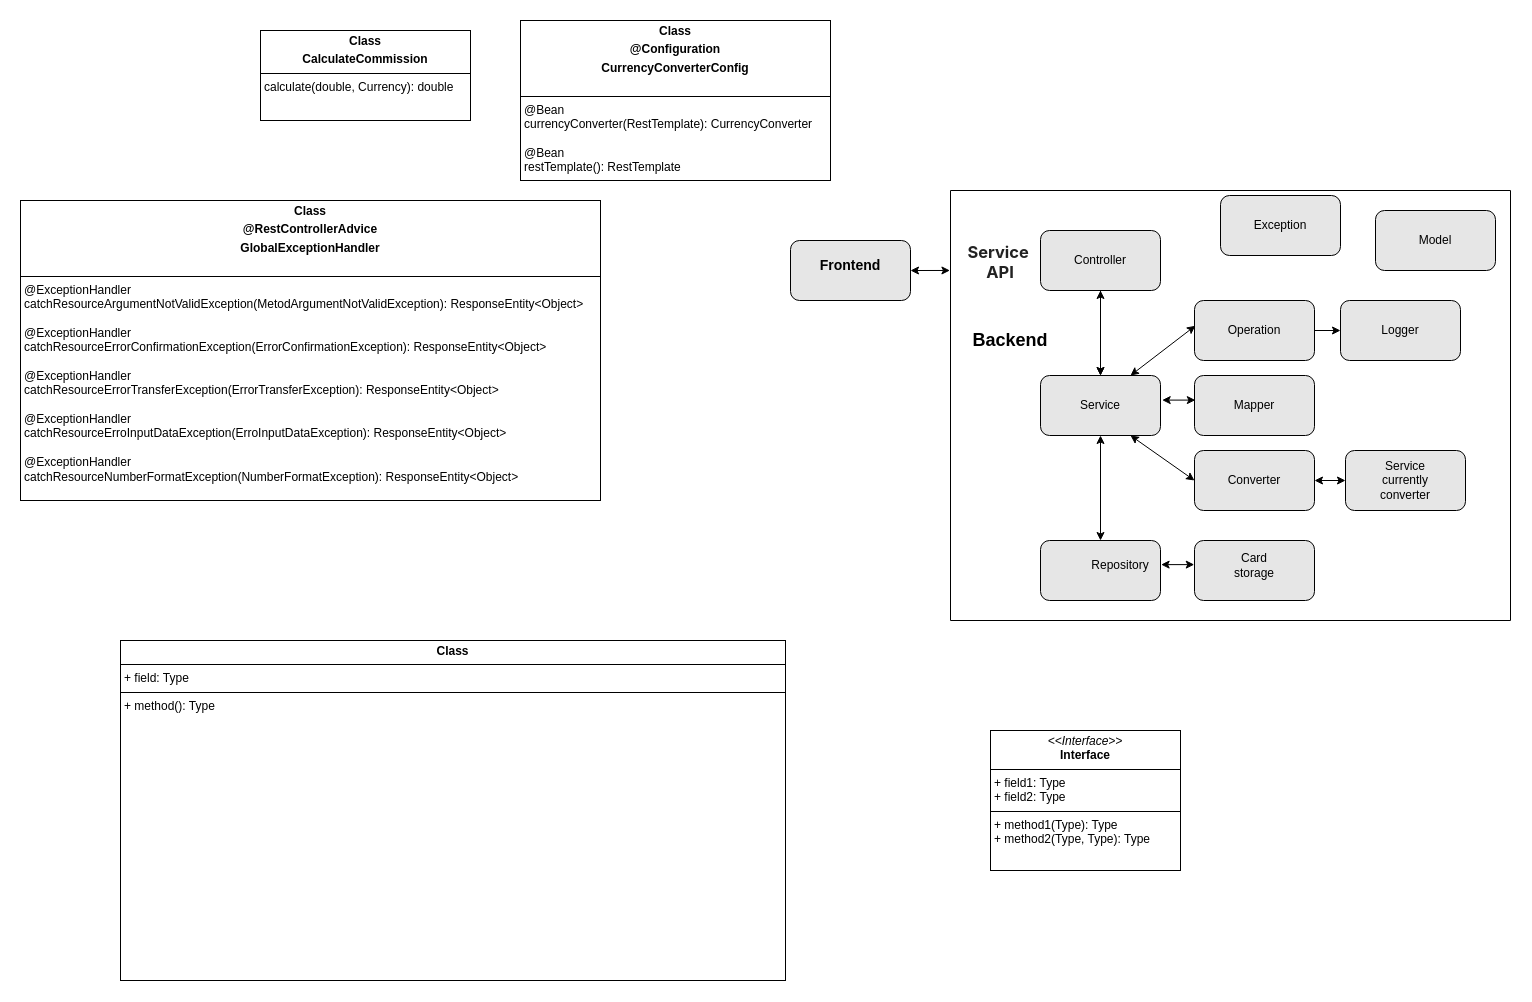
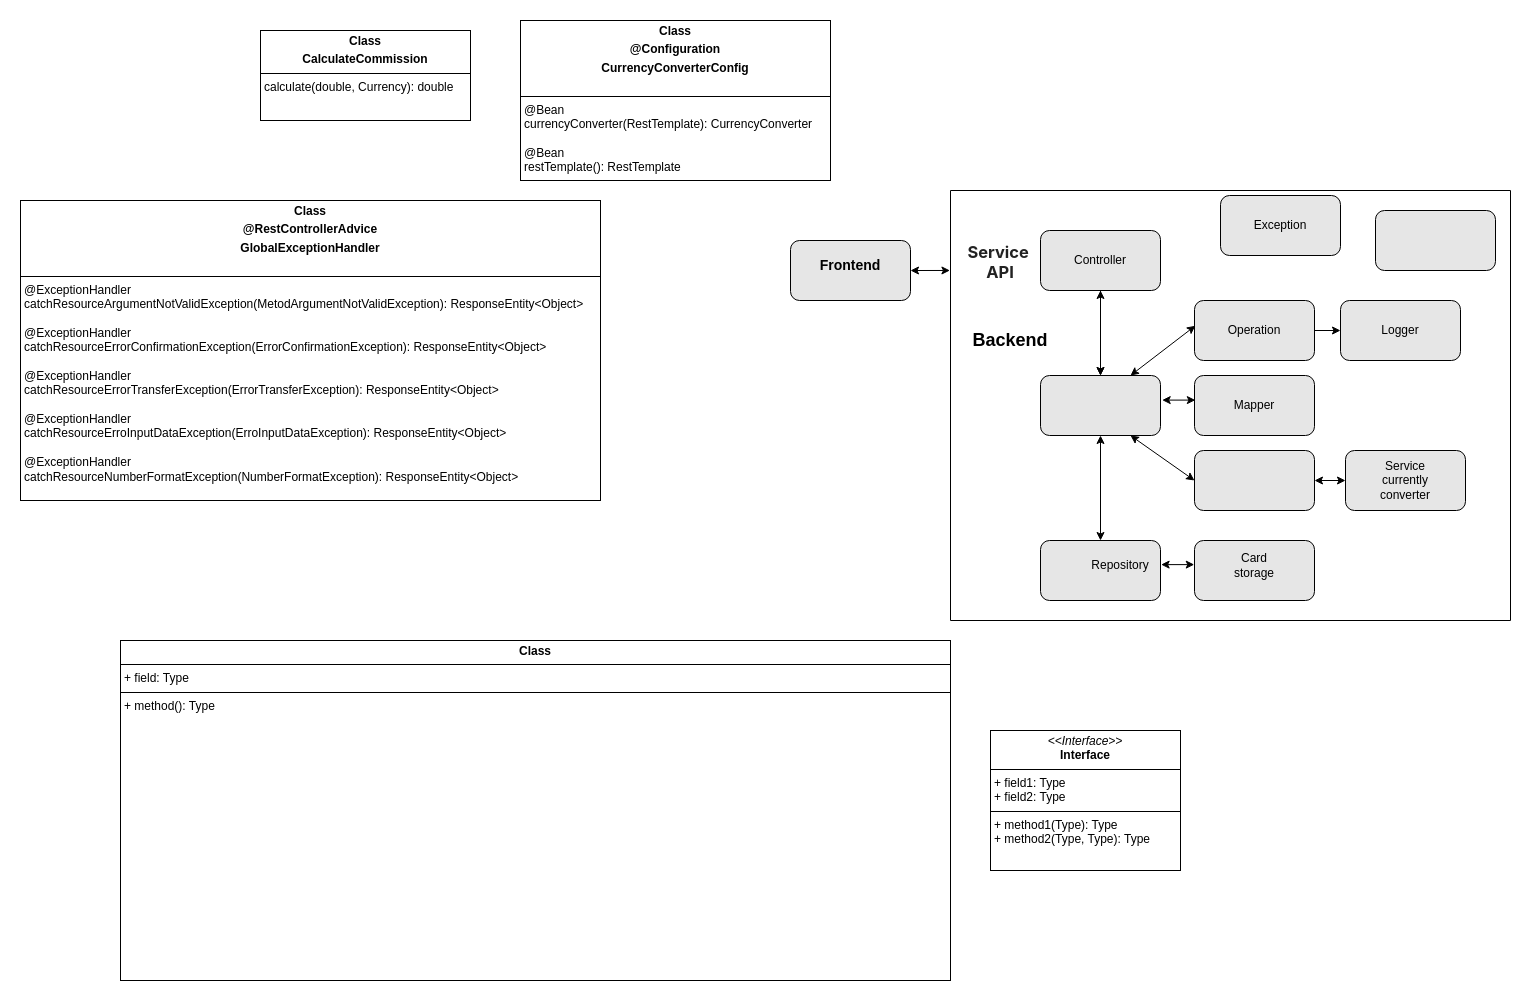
node "Model": removed
node "Service": removed
node "Converter": removed
node "Class + field: Type + method(): Type": size 665x340 -> 830x340
